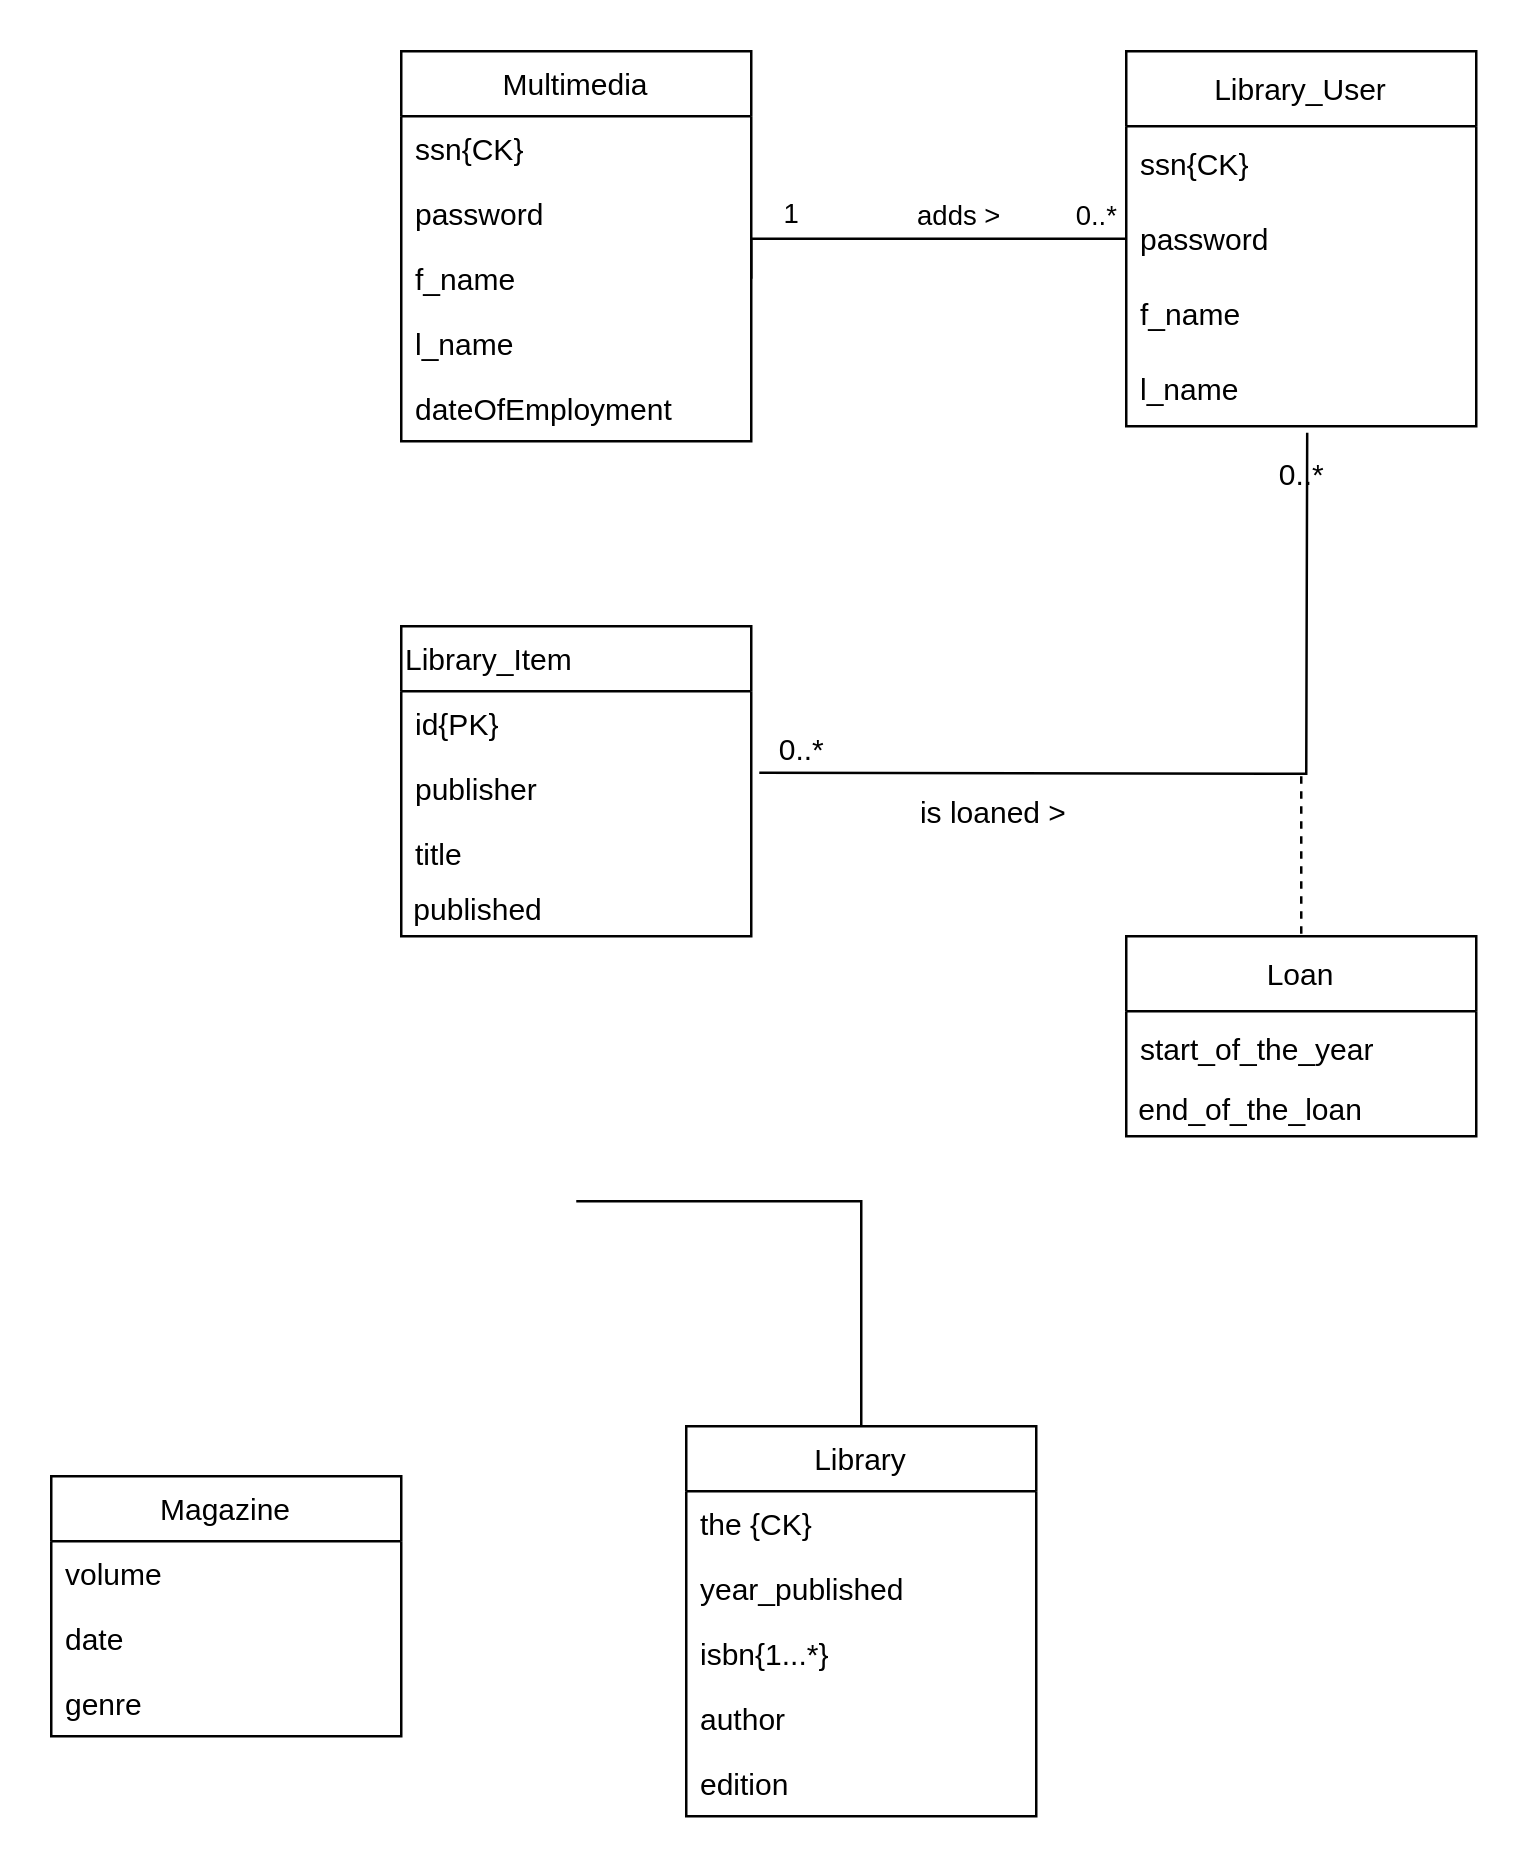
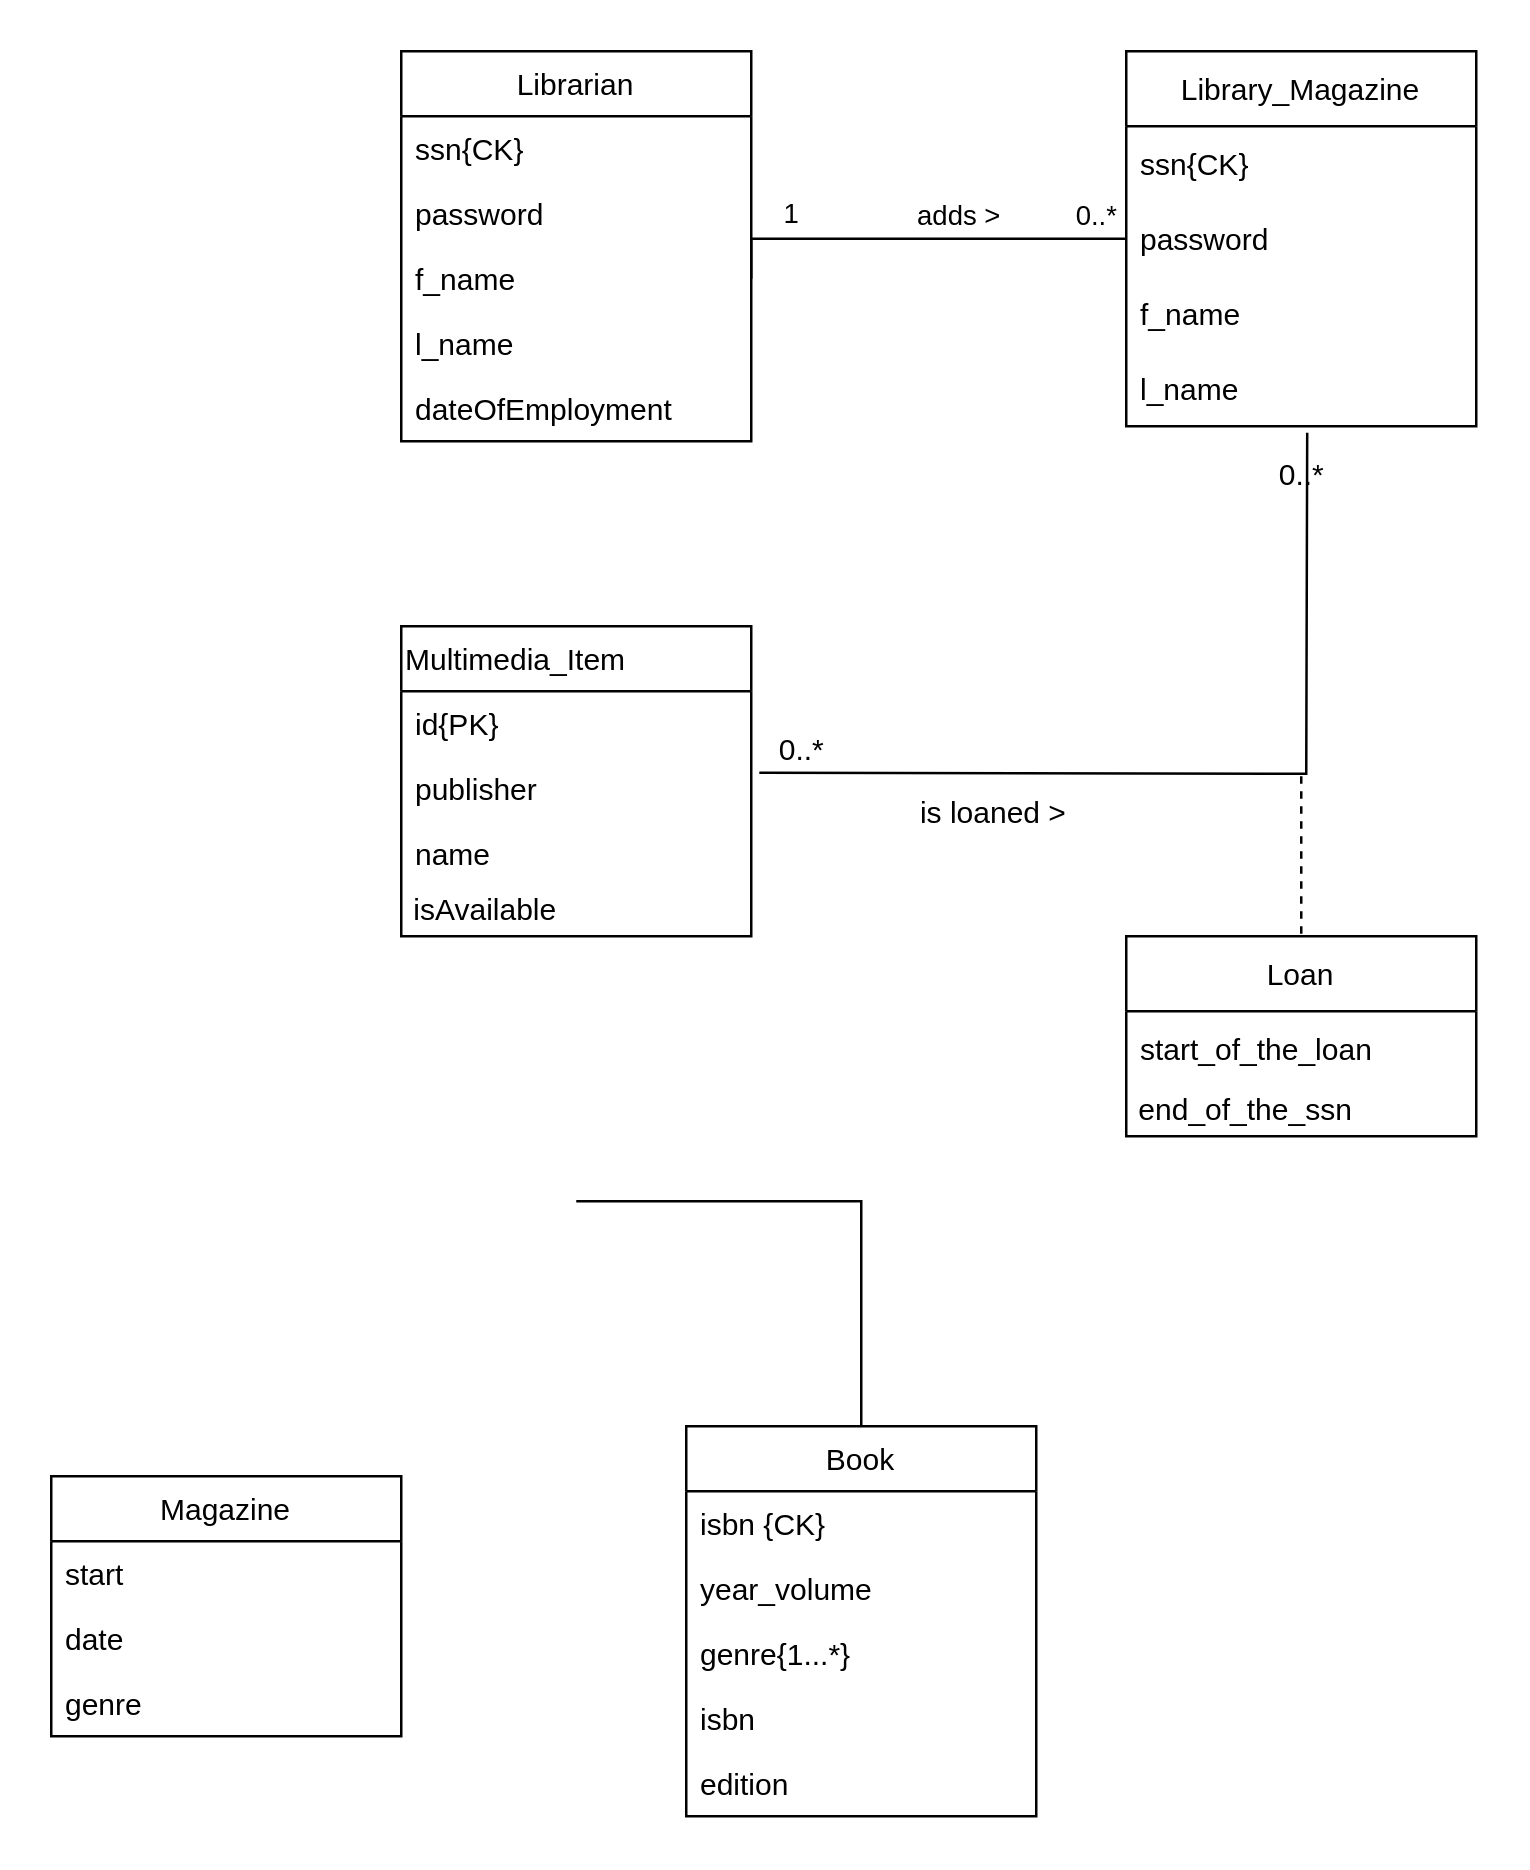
node "Multimedia": label "Multimedia" -> "Librarian"
node "Library_User": label "Library_User" -> "Library_Magazine"
node "Library_Item": label "Library_Item" -> "Multimedia_Item"
node "title": label "title" -> "name"
node "published": label "published" -> "isAvailable"
node "start_of_the_year": label "start_of_the_year" -> "start_of_the_loan"
node "end_of_the_loan": label "end_of_the_loan" -> "end_of_the_ssn"
node "Library": label "Library" -> "Book"
node "the {CK}": label "the {CK}" -> "isbn {CK}"
node "volume": label "volume" -> "start"
node "year_published": label "year_published" -> "year_volume"
node "isbn{1...*}": label "isbn{1...*}" -> "genre{1...*}"
node "author": label "author" -> "isbn"
